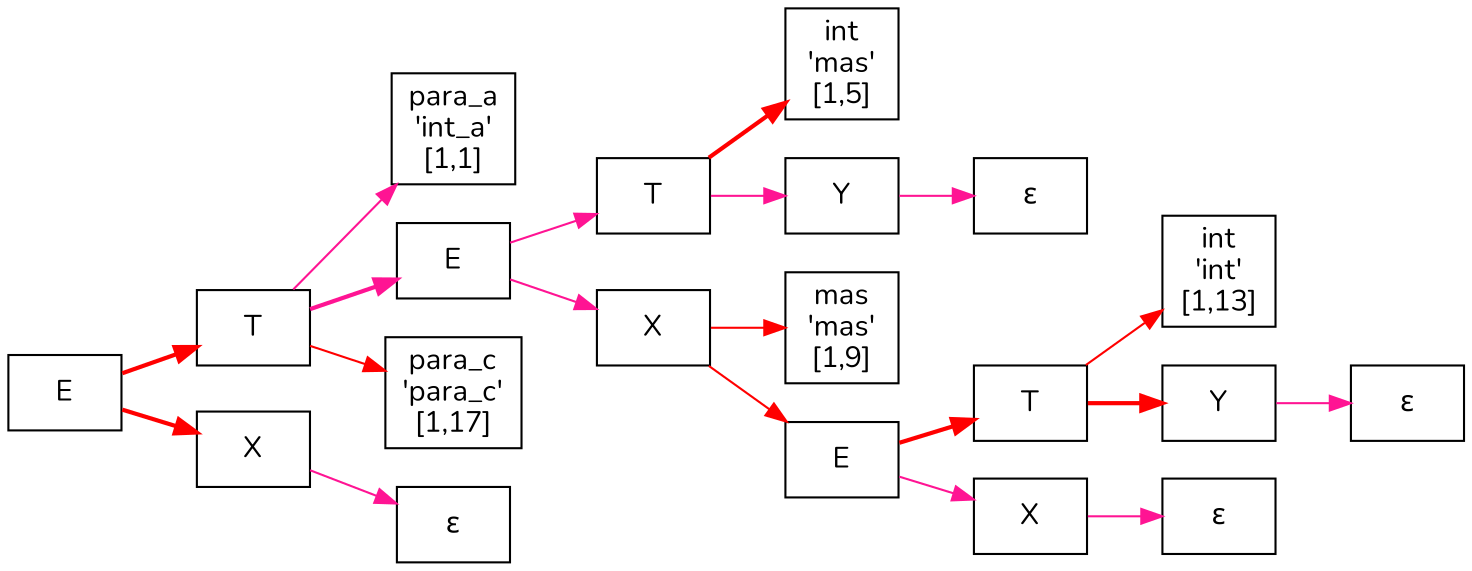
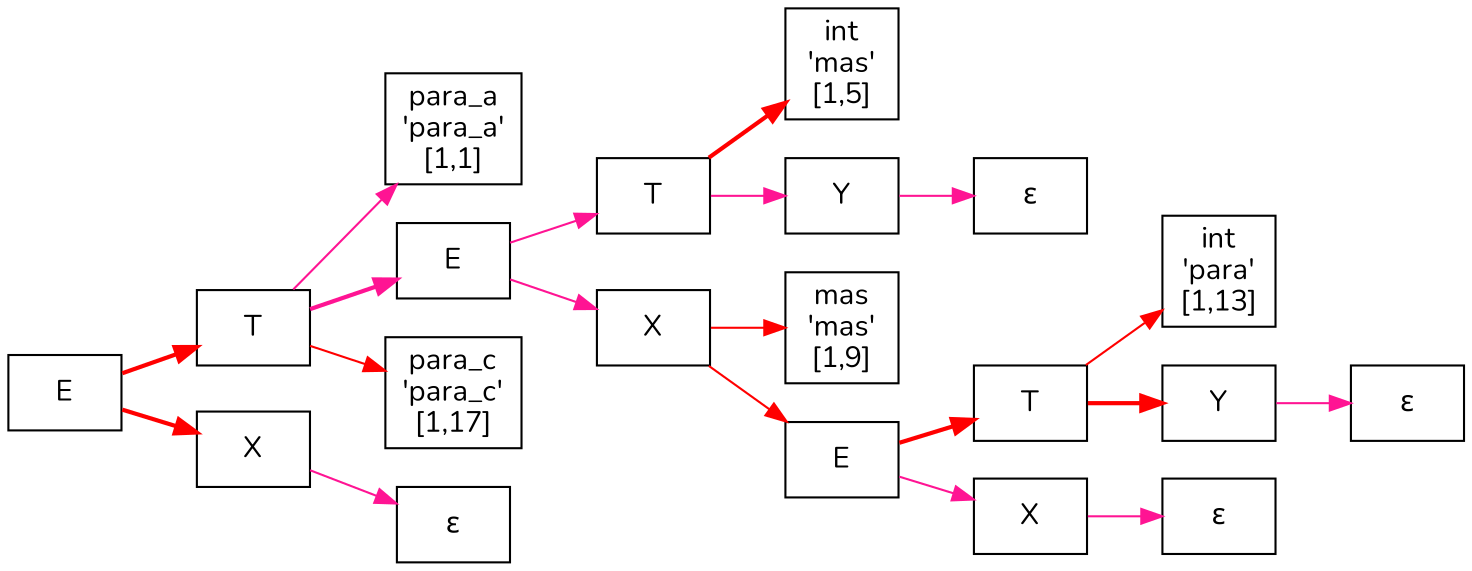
node "para_a 'int_a' [1,1]": label "para_a 'int_a' [1,1]" -> "para_a 'para_a' [1,1]"
node "int 'int' [1,13]": label "int 'int' [1,13]" -> "int 'para' [1,13]"
